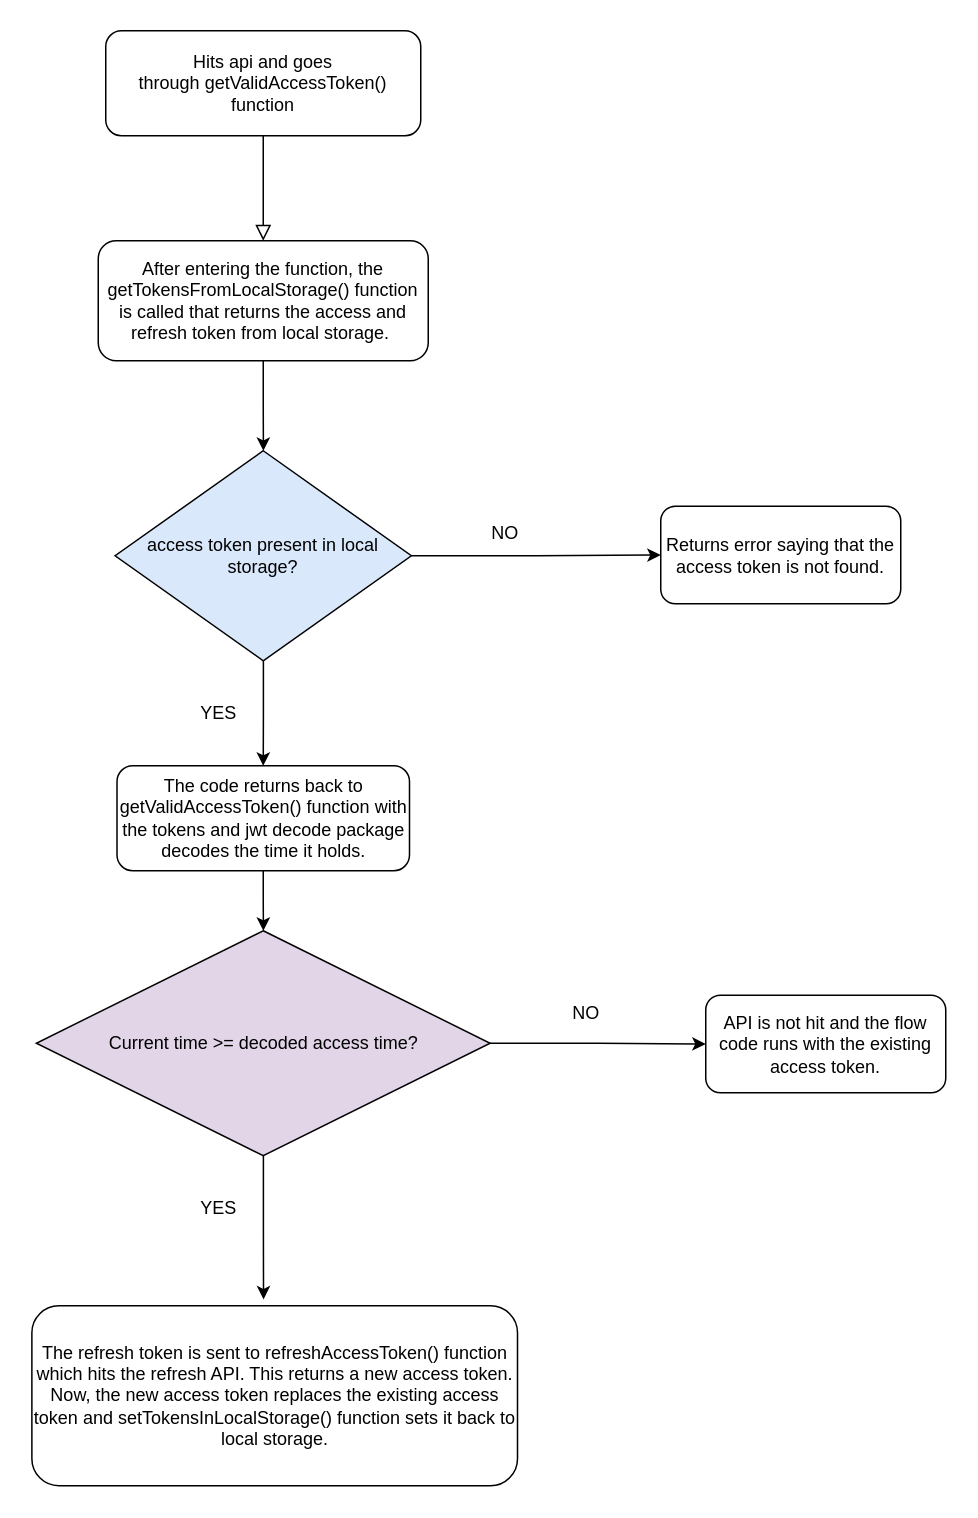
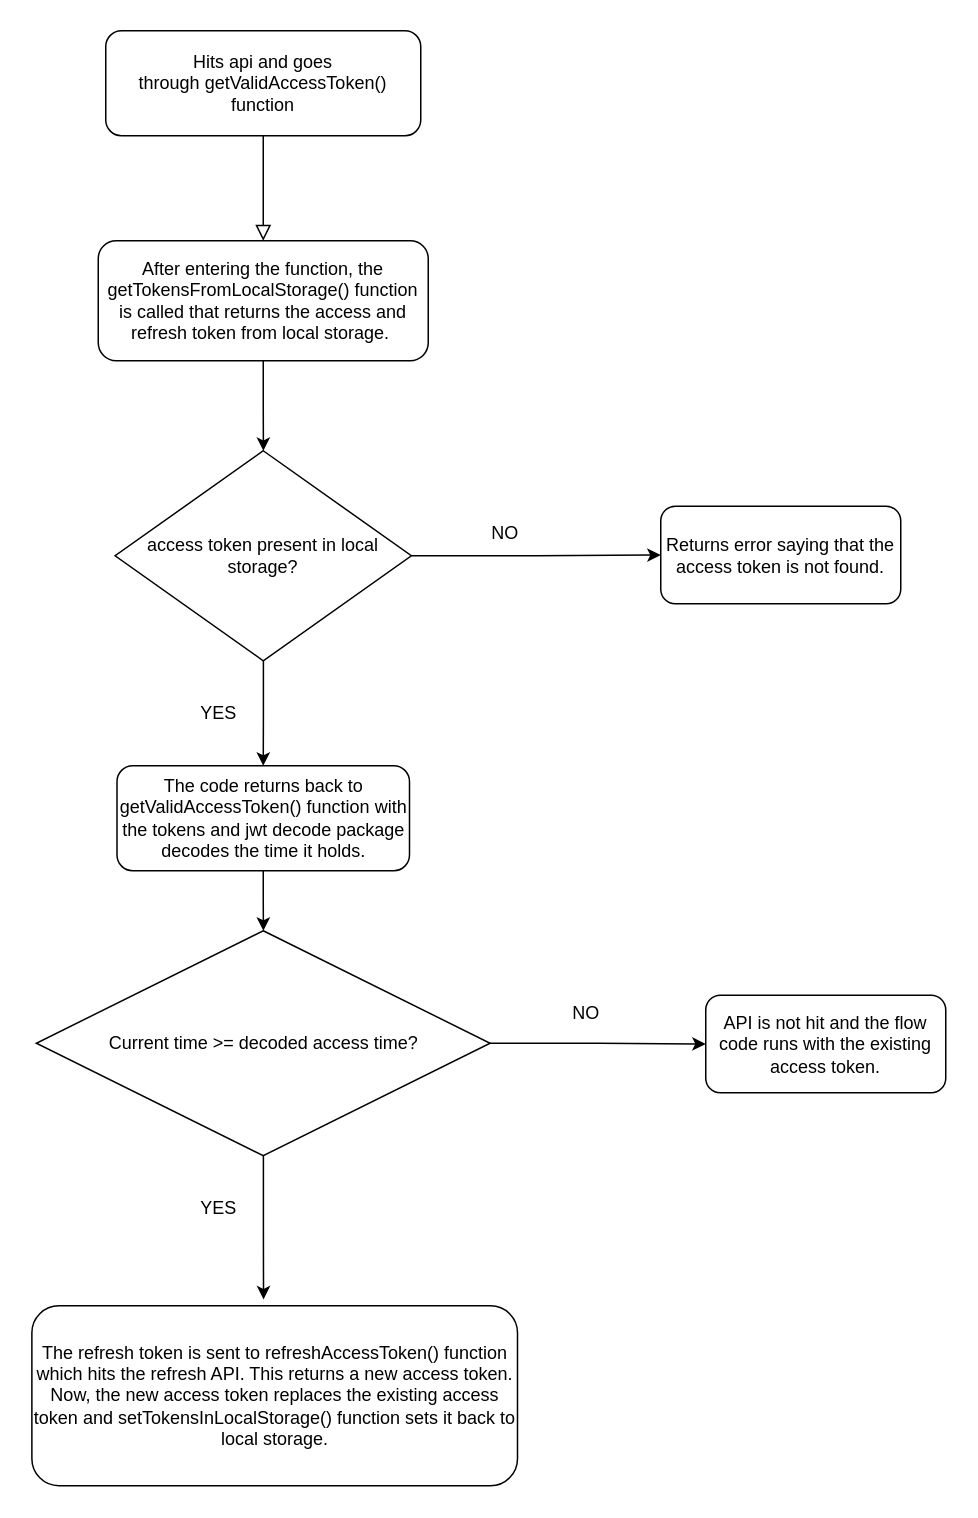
node "access token present in local storage?": fillcolor #dae8fc -> #ffffff
node "Current time >= decoded access time?": fillcolor #e1d5e7 -> #ffffff
